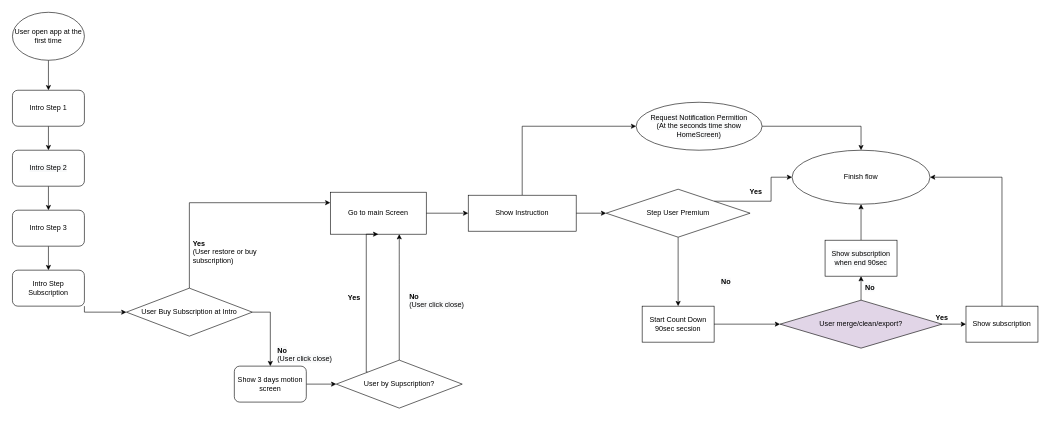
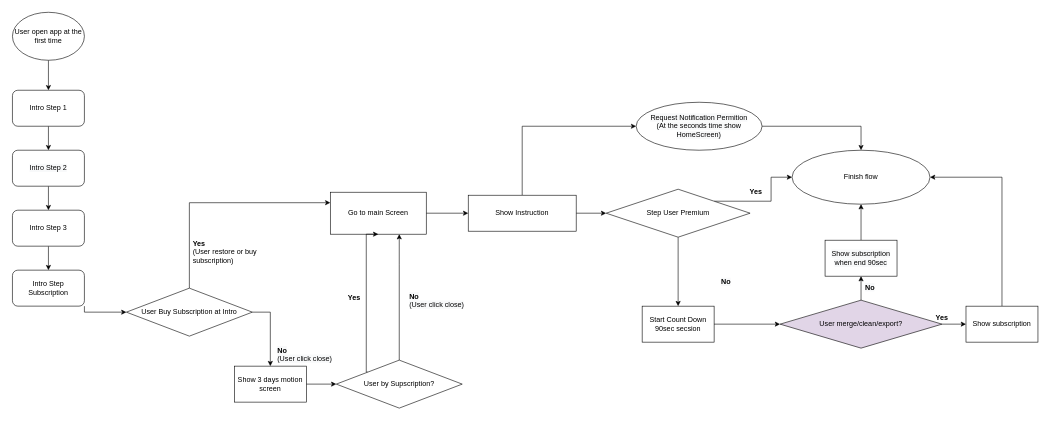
node "Show 3 days motion screen": shape rounded rectangle -> rectangle
